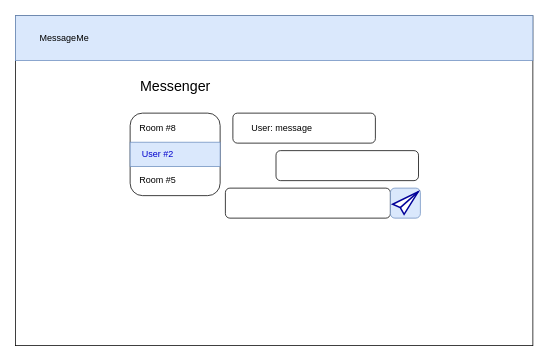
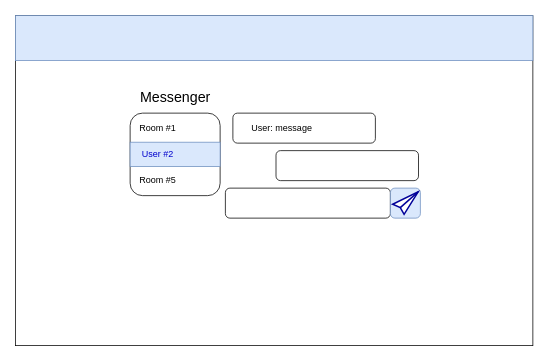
node "MessageMe": removed
node "Messenger": moved (175, 87) -> (175, 98)
node "Room #8": label "Room #8" -> "Room #1"
